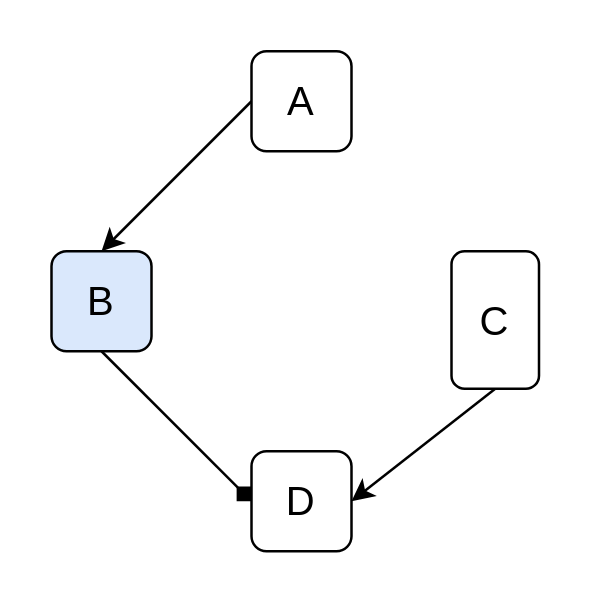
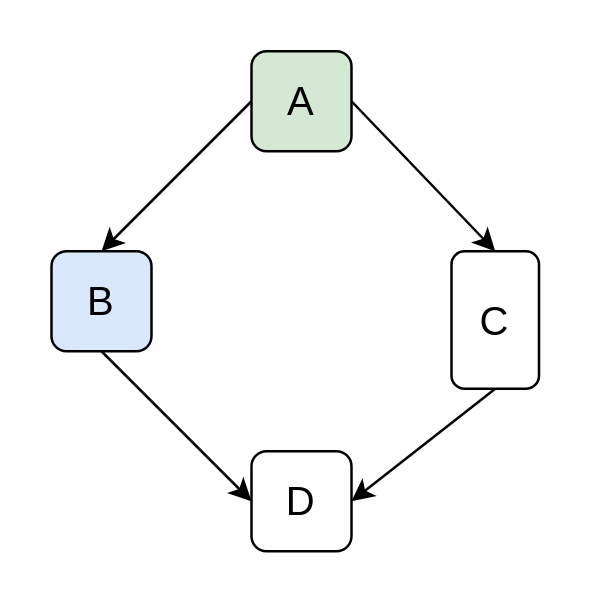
node "A": fillcolor #ffffff -> #d5e8d4
edge "A" -> "C": added
edge "B" -> "D": arrowhead diamond -> classic
